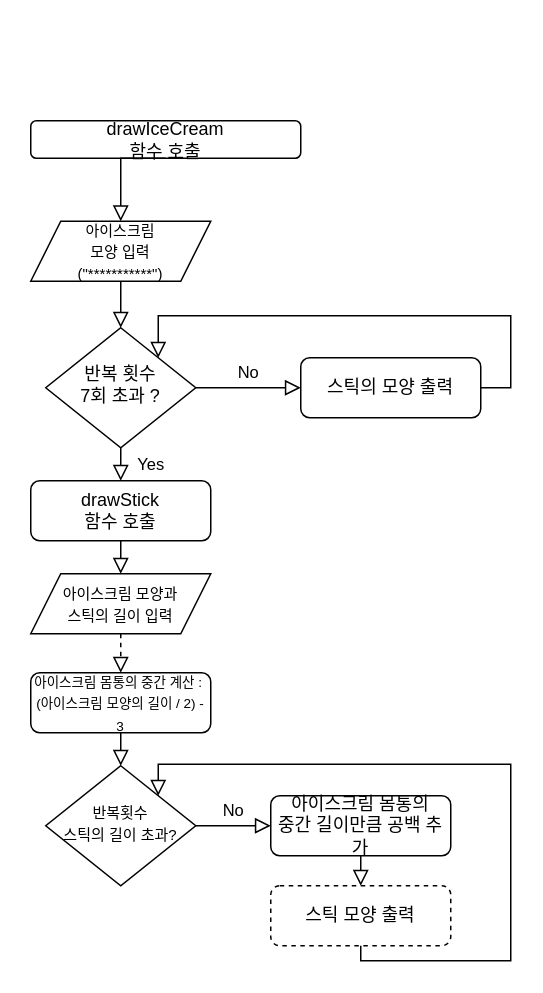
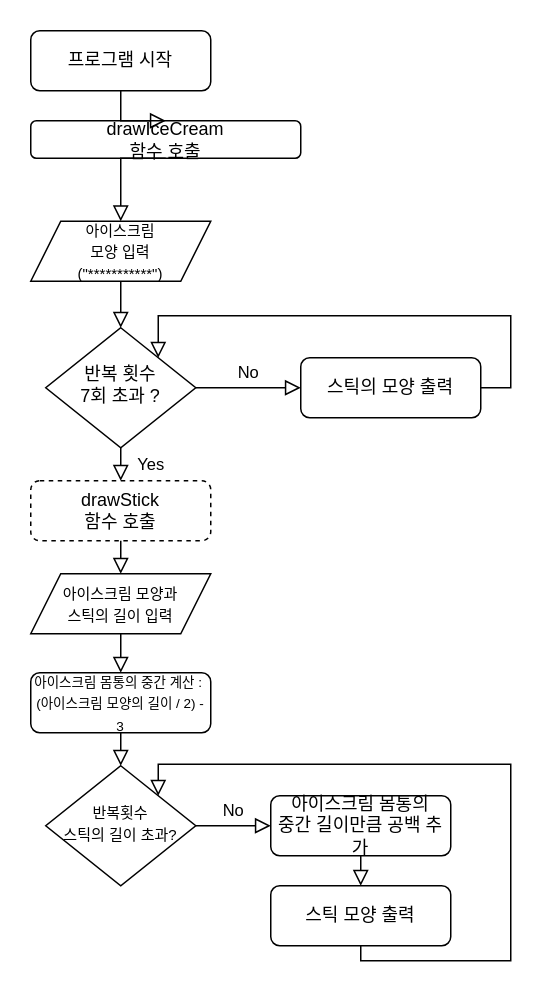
node "프로그램 시작": added
edge "프로그램 시작" -> "drawIceCream 함수 호출": added
node "drawStick 함수 호출": style solid -> dashed
edge "아이스크림 모양과 스틱의 길이 입력" -> "아이스크림 몸통의 중간 계산 : (아이스크림 모양의 길이 / 2) - 3": style dashed -> solid
node "스틱 모양 출력": style dashed -> solid
